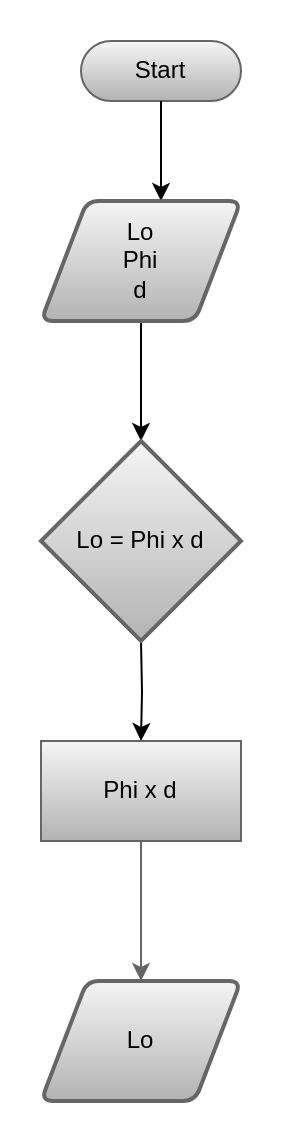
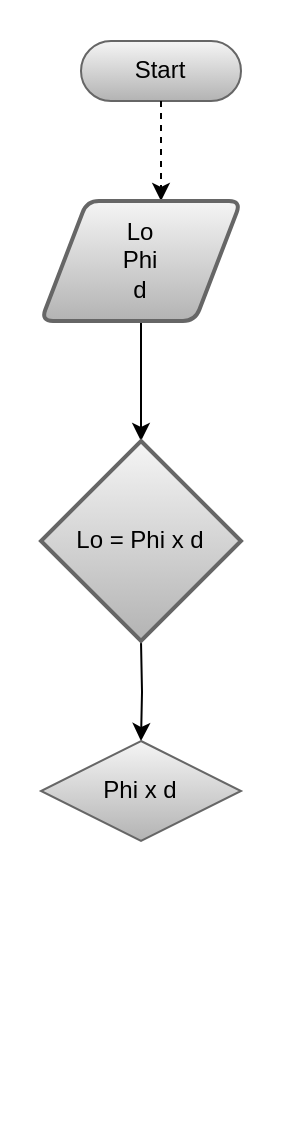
edge "Start" -> "Lo Phi d": style solid -> dashed
node "Phi x d": shape rectangle -> diamond
edge "Phi x d" -> "Lo": removed
node "Lo": removed
